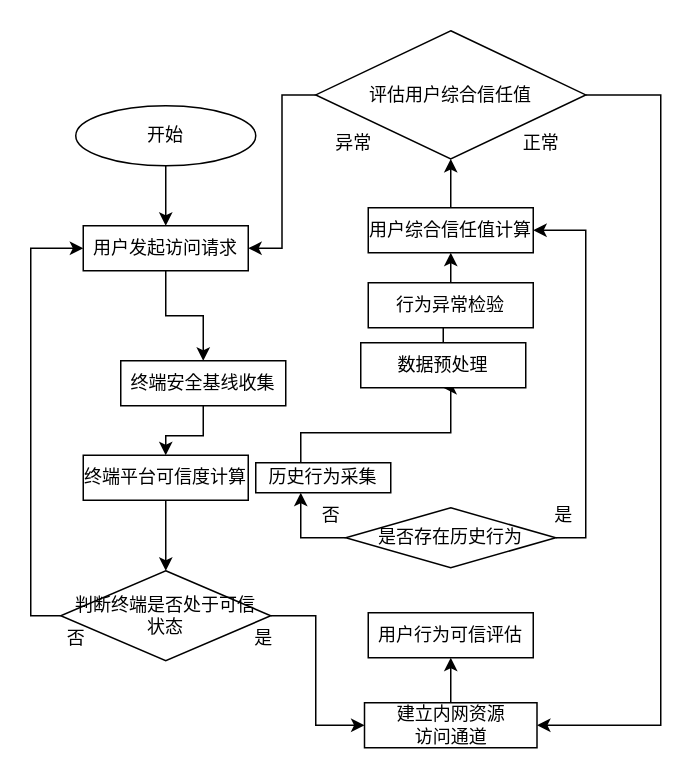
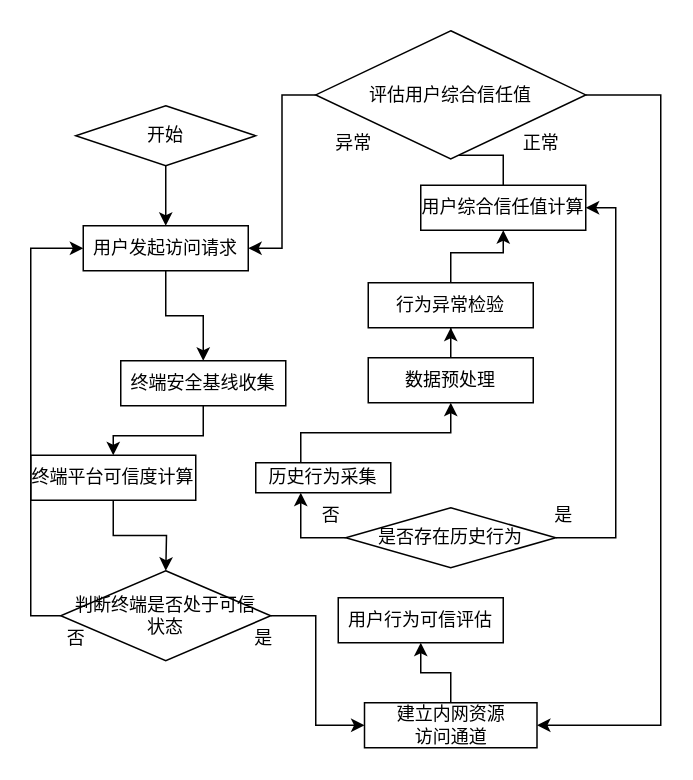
node "开始": shape ellipse -> diamond
node "用户综合信任值计算": moved (451, 230) -> (503, 208)
node "数据预处理": moved (443, 365) -> (451, 380)
node "终端平台可信度计算": moved (166, 478) -> (113, 478)
node "用户行为可信评估": moved (451, 635) -> (421, 620)
